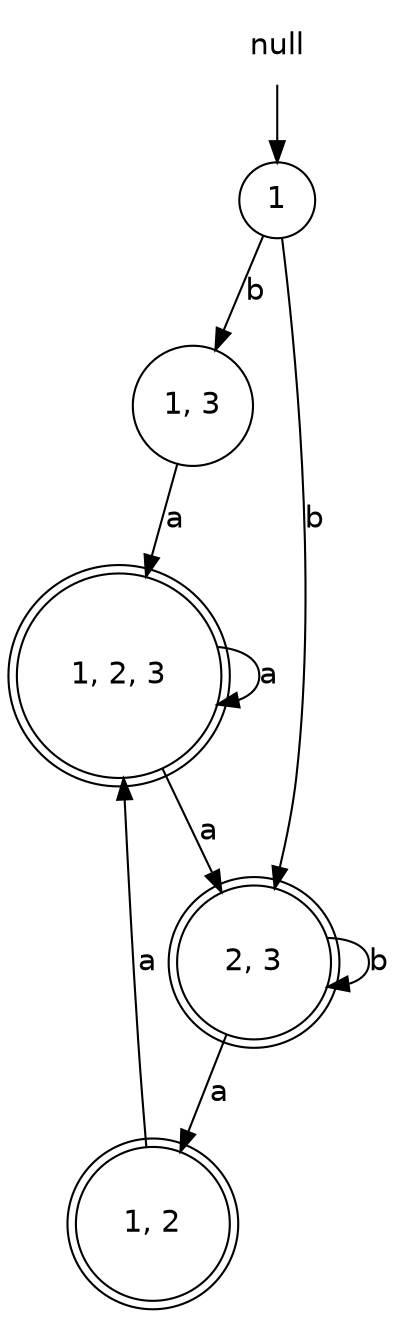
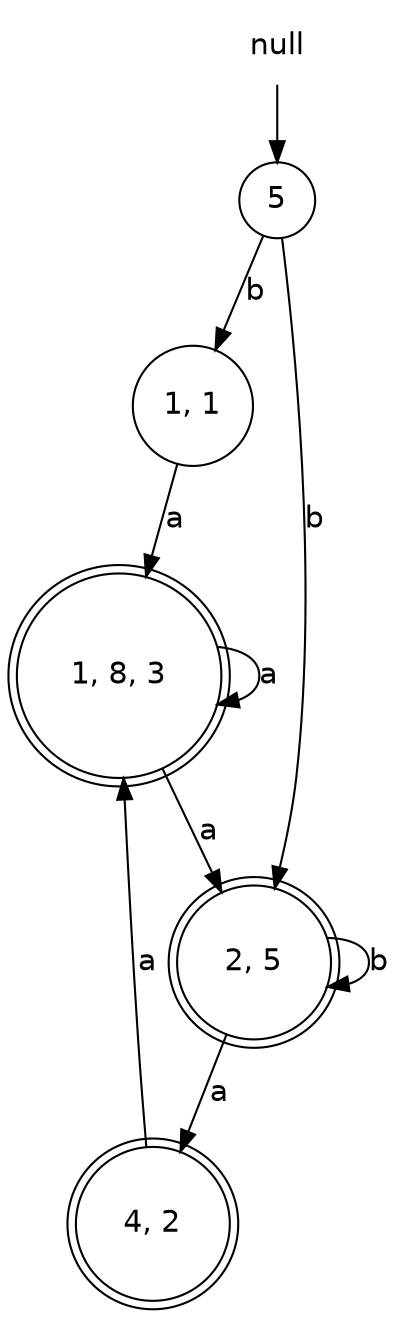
node "1": label "1" -> "5"
node "1, 3": label "1, 3" -> "1, 1"
node "1, 2, 3": label "1, 2, 3" -> "1, 8, 3"
node "2, 3": label "2, 3" -> "2, 5"
node "1, 2": label "1, 2" -> "4, 2"
